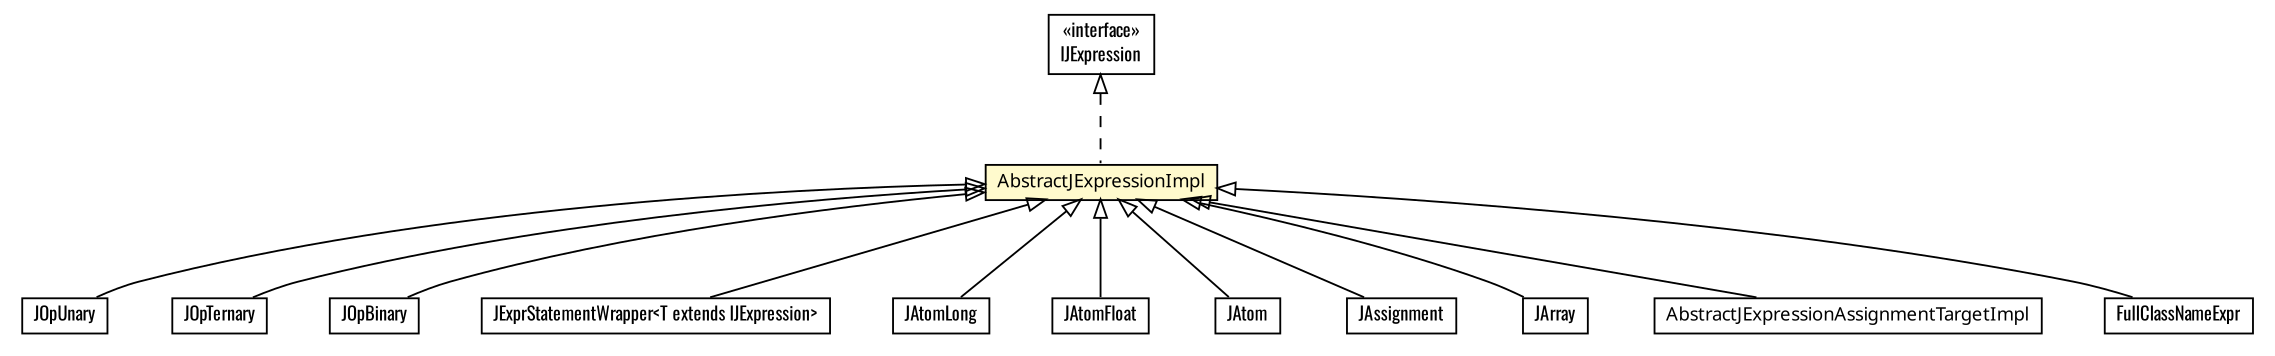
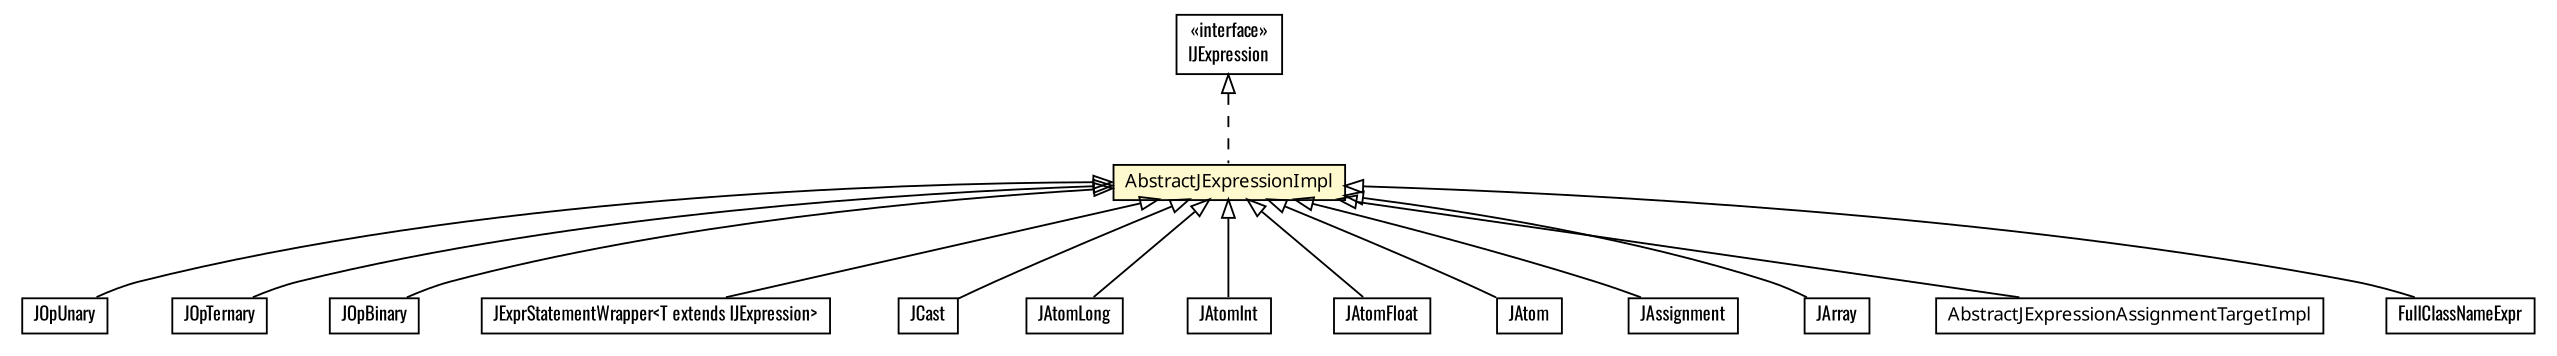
node "JCast": added
node "JAtomInt": added
